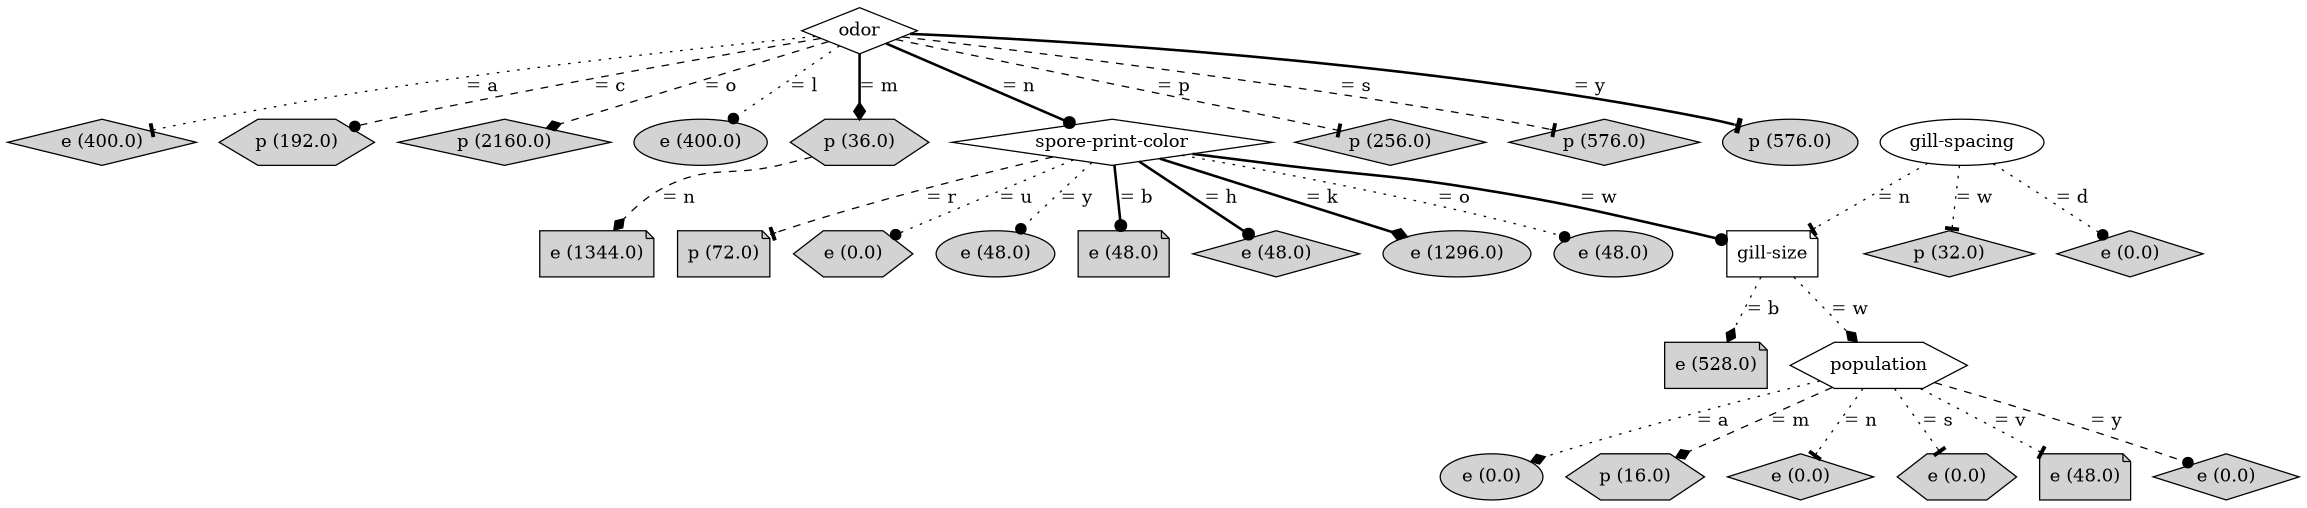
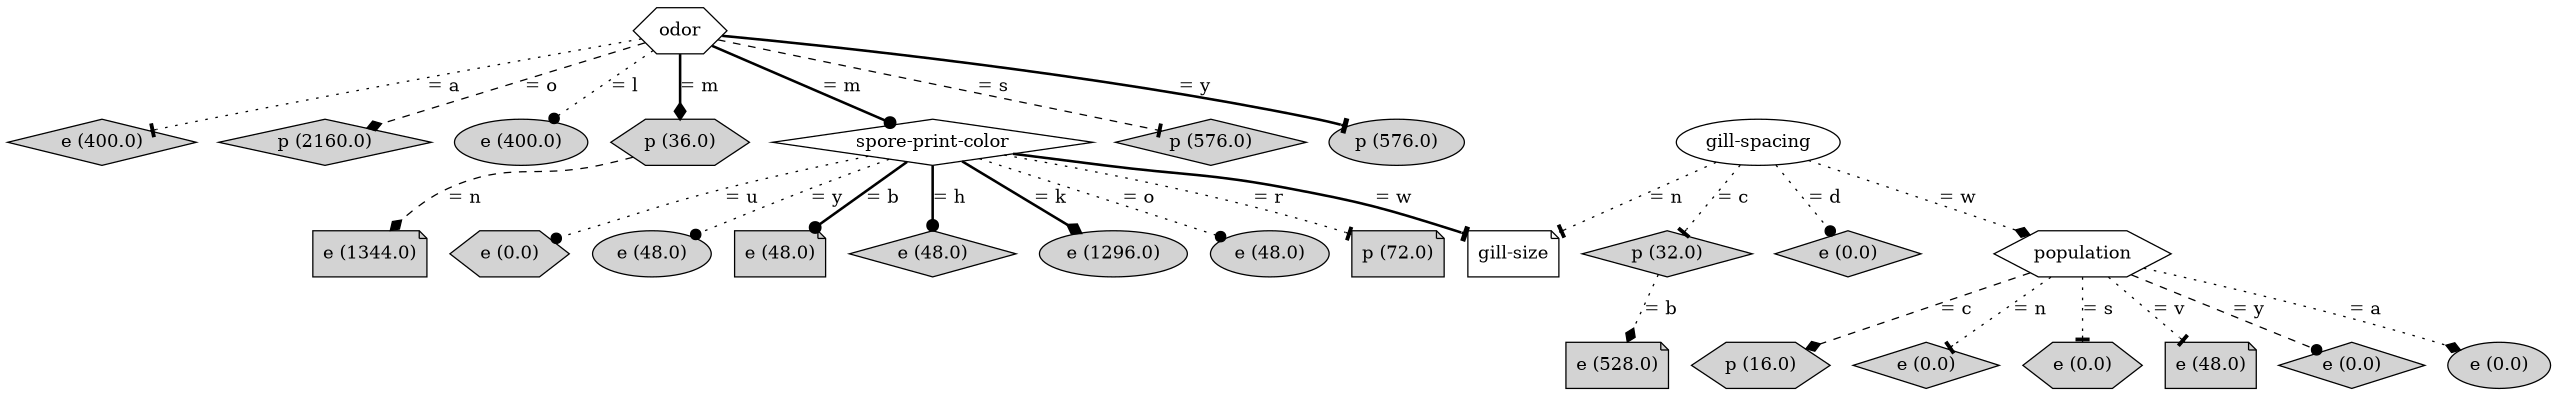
node "odor": shape diamond -> hexagon
edge "odor" -> "spore-print-color": label "= n" -> "= m"
node "p (192.0)": removed
node "p (256.0)": removed
edge "spore-print-color" -> "gill-size": arrowhead dot -> tee
edge "spore-print-color" -> "p (72.0)": style dashed -> dotted
edge "gill-spacing" -> "p (32.0)": label "= w" -> "= c"
edge "gill-size" -> "e (528.0)": now "p (32.0)" -> "e (528.0)"
edge "gill-size" -> "population": now "gill-spacing" -> "population"
edge "population" -> "p (16.0)": label "= m" -> "= c"
